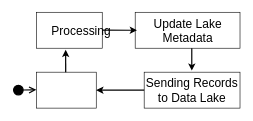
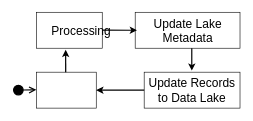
node "Sending Records to Data Lake": label "Sending Records to Data Lake" -> "Update Records to Data Lake"
